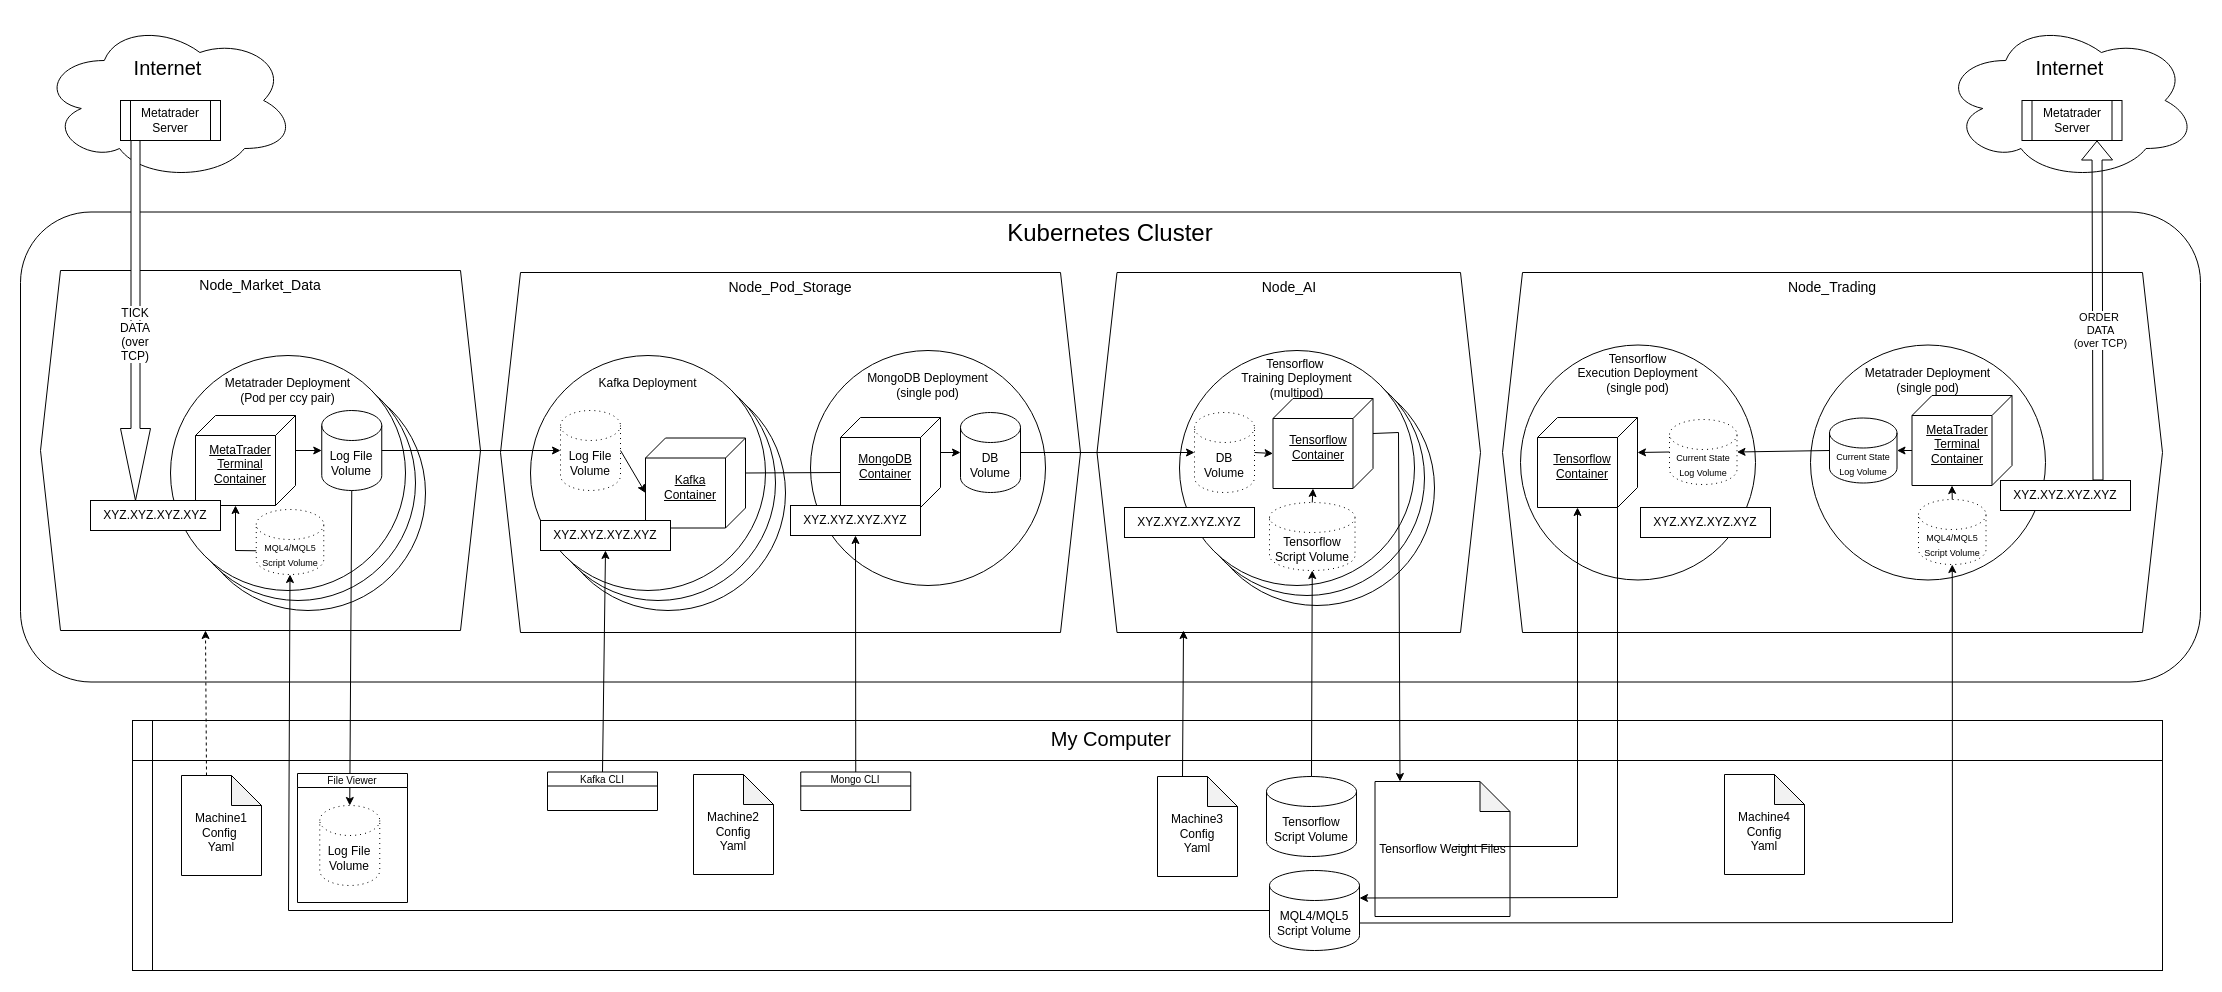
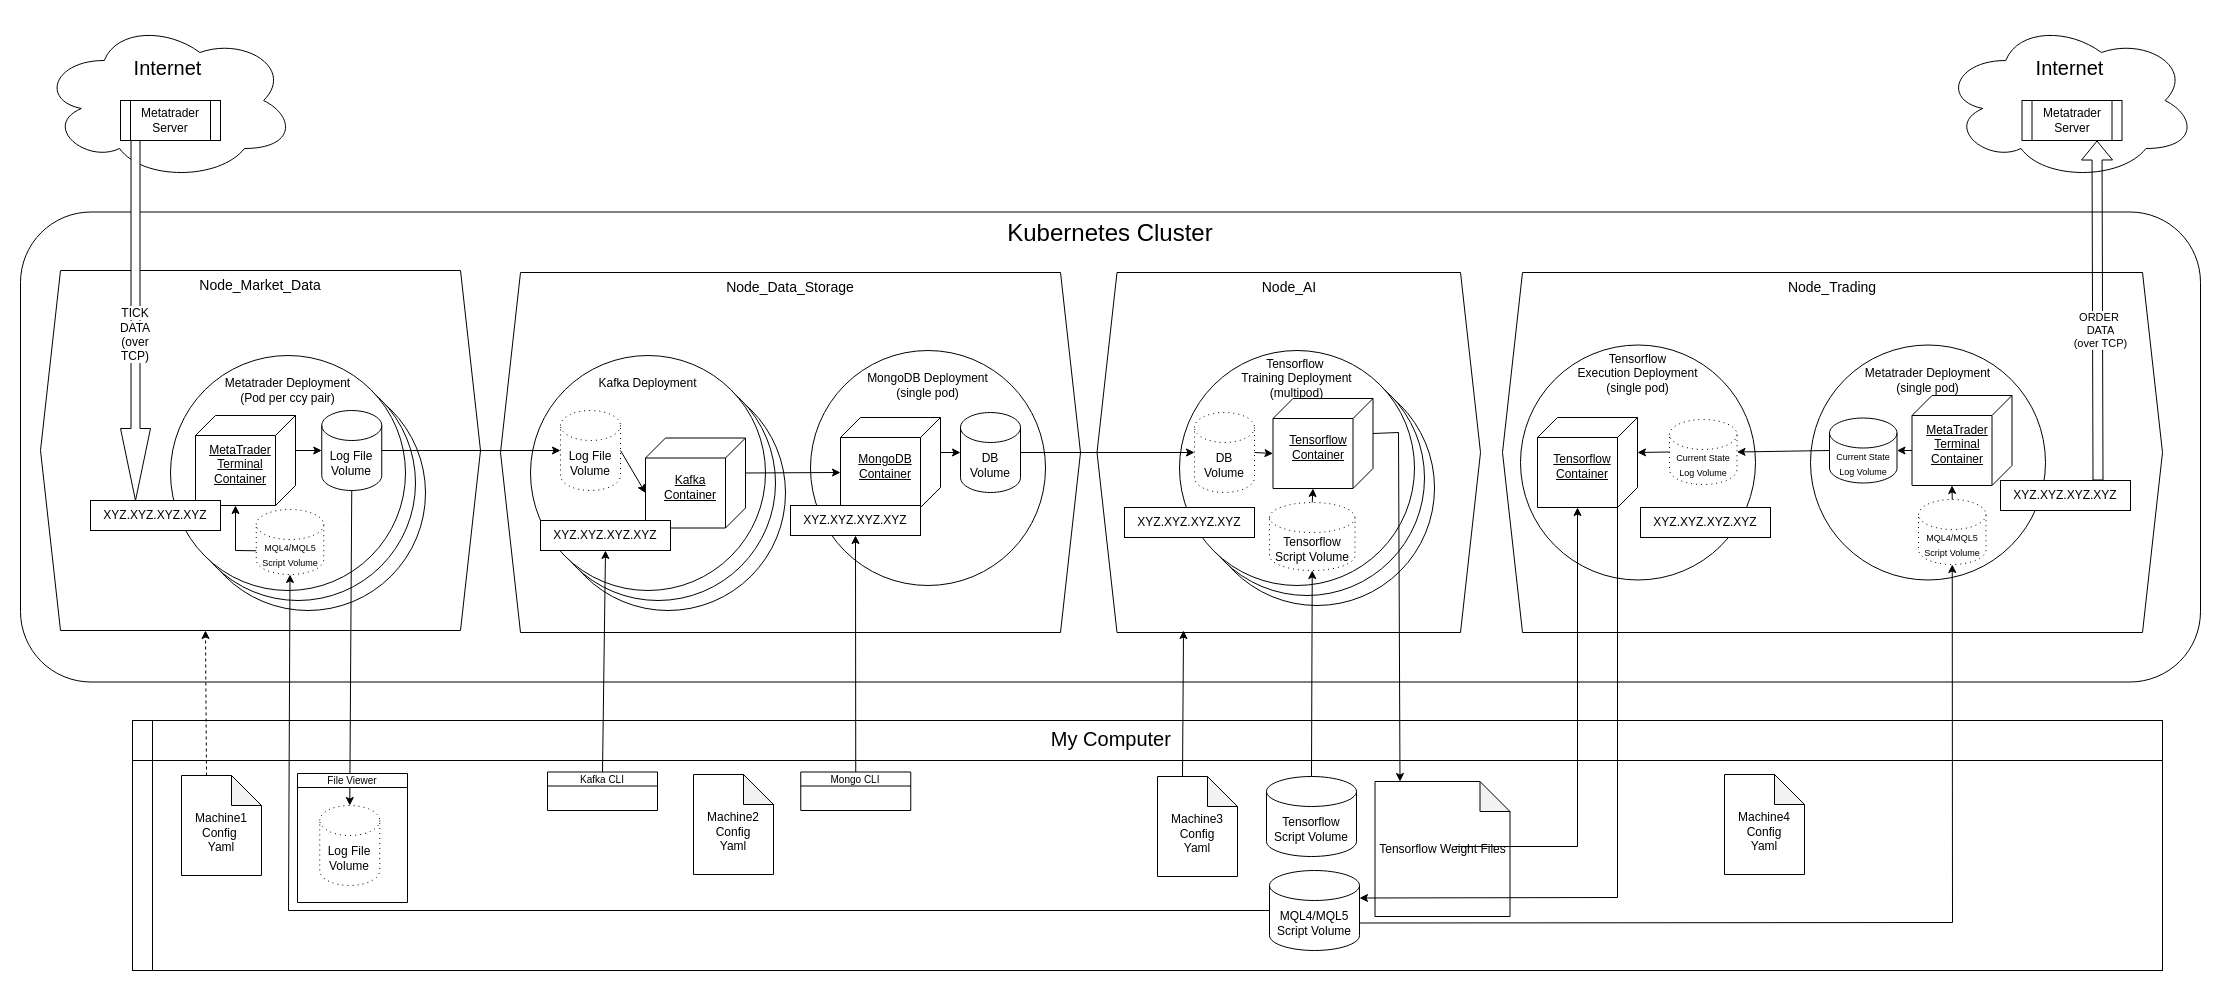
node "Node_Pod_Storage": label "Node_Pod_Storage" -> "Node_Data_Storage"
edge "MongoDB Container" -- "Kafka Container": arrowhead none -> classic
